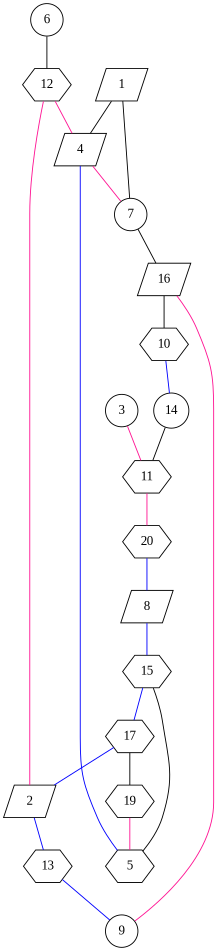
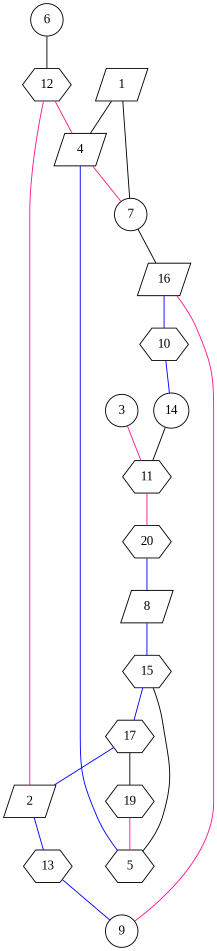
edge "16" -- "10": color black -> blue
